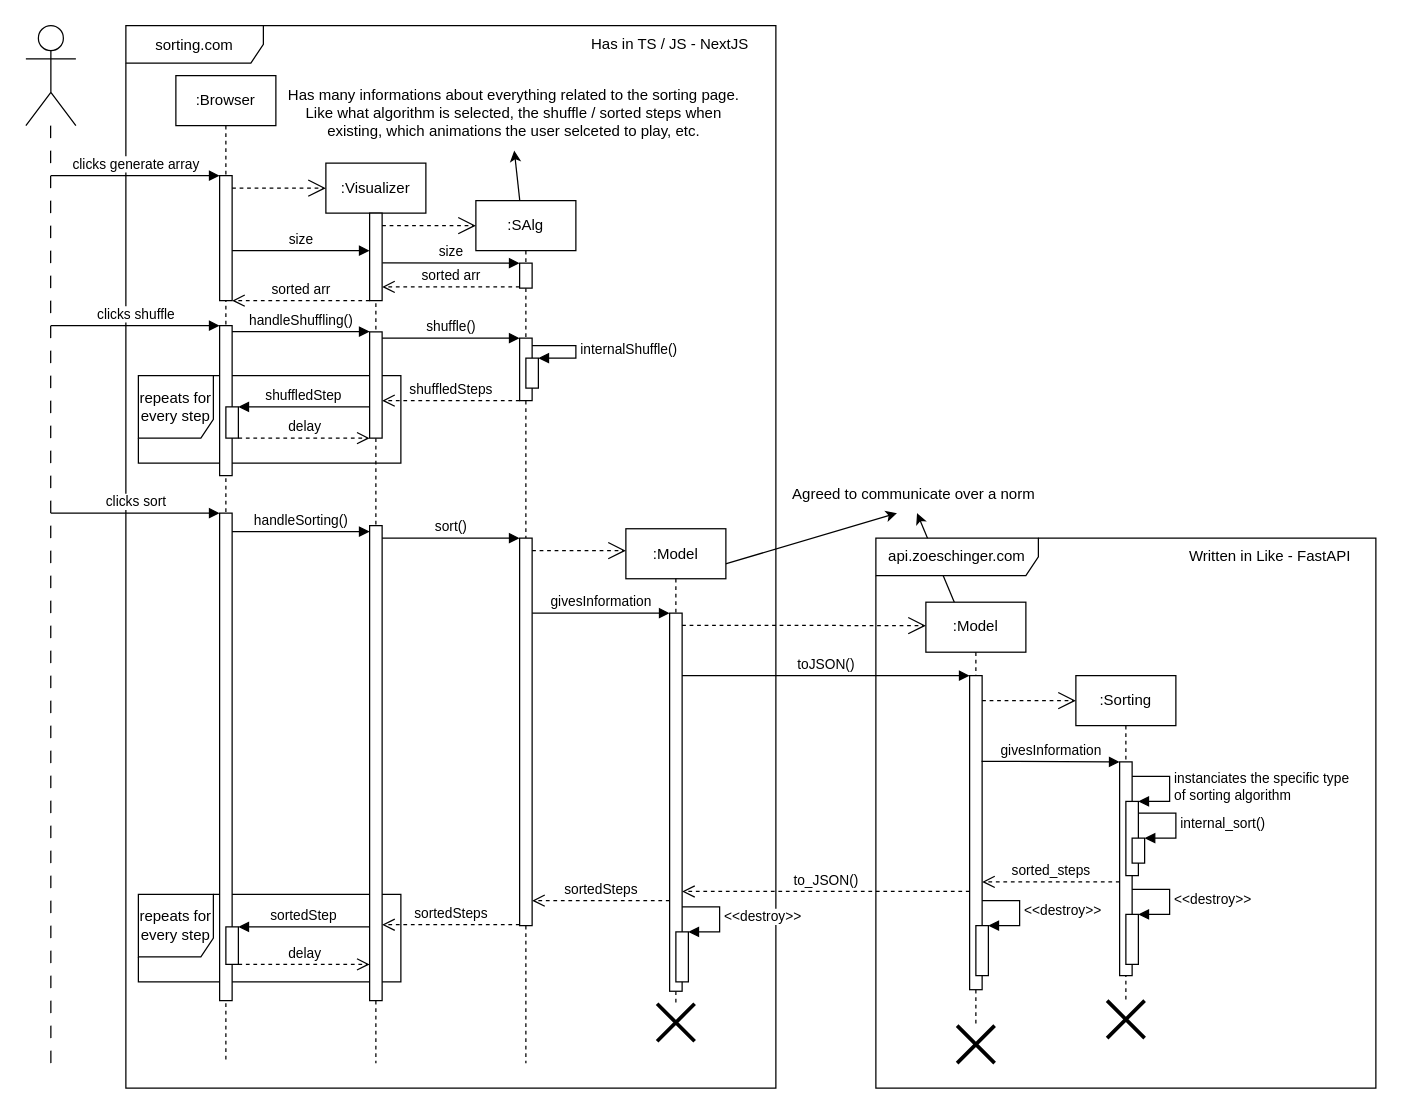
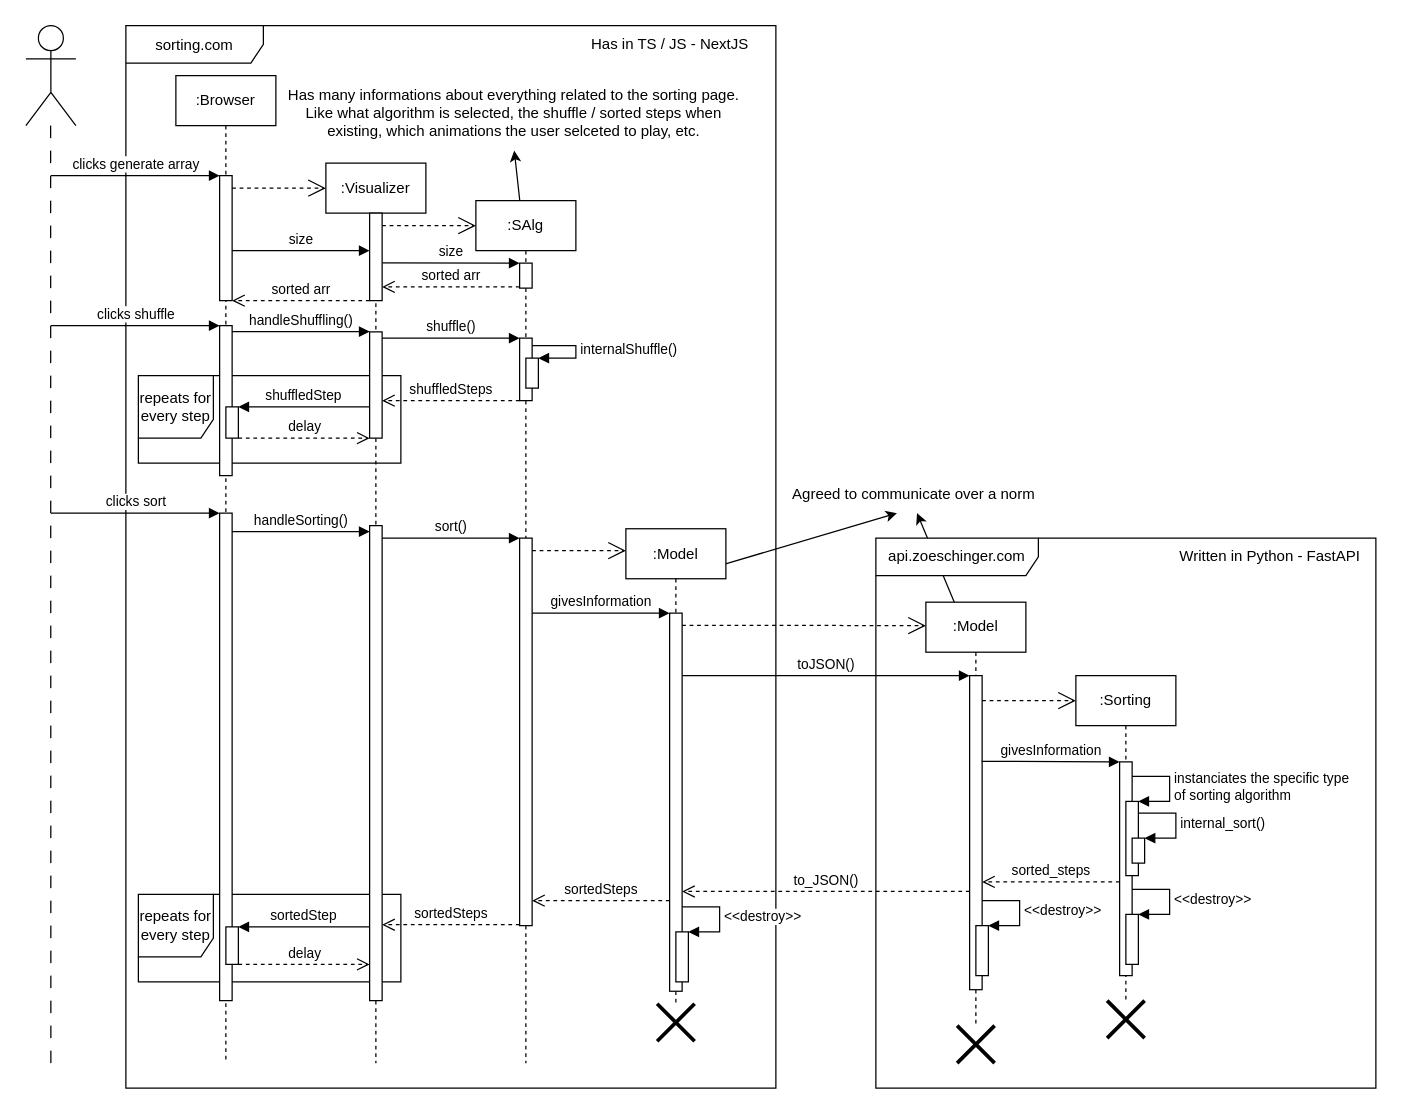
node "Written in Like - FastAPI": label "Written in Like - FastAPI" -> "Written in Python - FastAPI"
